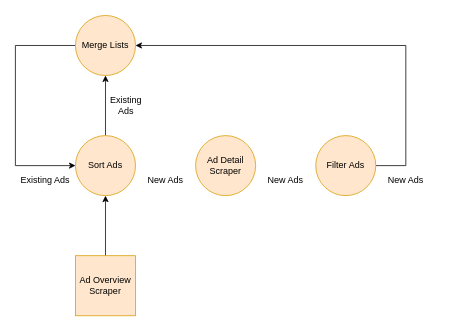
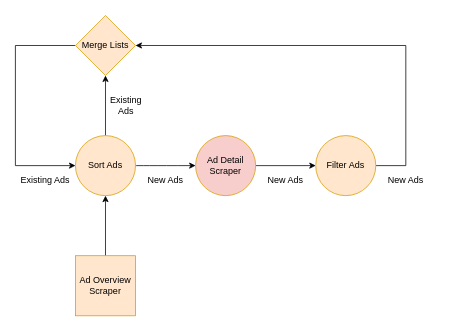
node "Merge Lists": shape ellipse -> diamond
edge "Sort Ads" -> "Ad Detail Scraper": added
node "Ad Detail Scraper": fillcolor #ffe6cc -> #f8cecc
edge "Ad Detail Scraper" -> "Filter Ads": added
